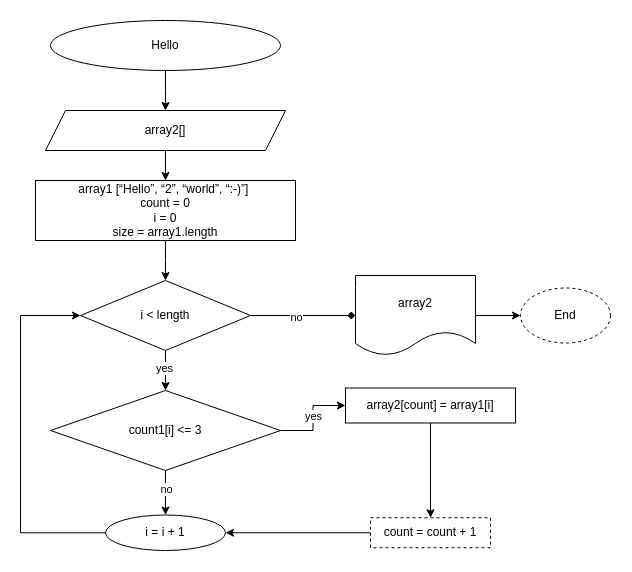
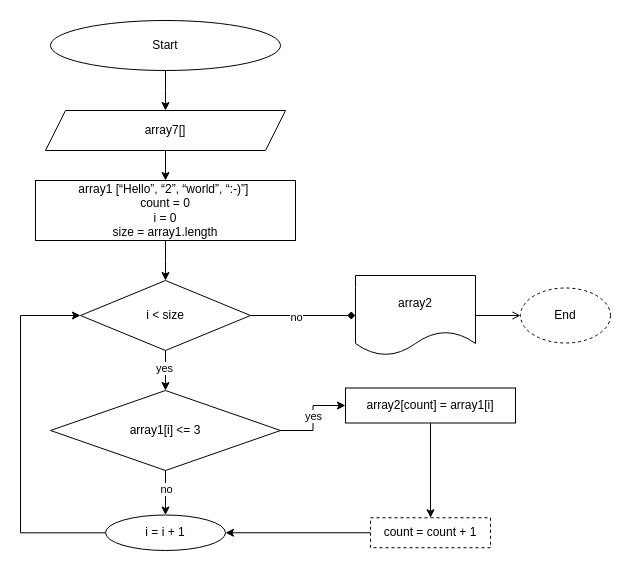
node "Hello": label "Hello" -> "Start"
node "array2[]": label "array2[]" -> "array7[]"
node "i < length": label "i < length" -> "i < size"
edge "array2" -> "End": arrowhead classic -> open
node "count1[i] <= 3": label "count1[i] <= 3" -> "array1[i] <= 3"
